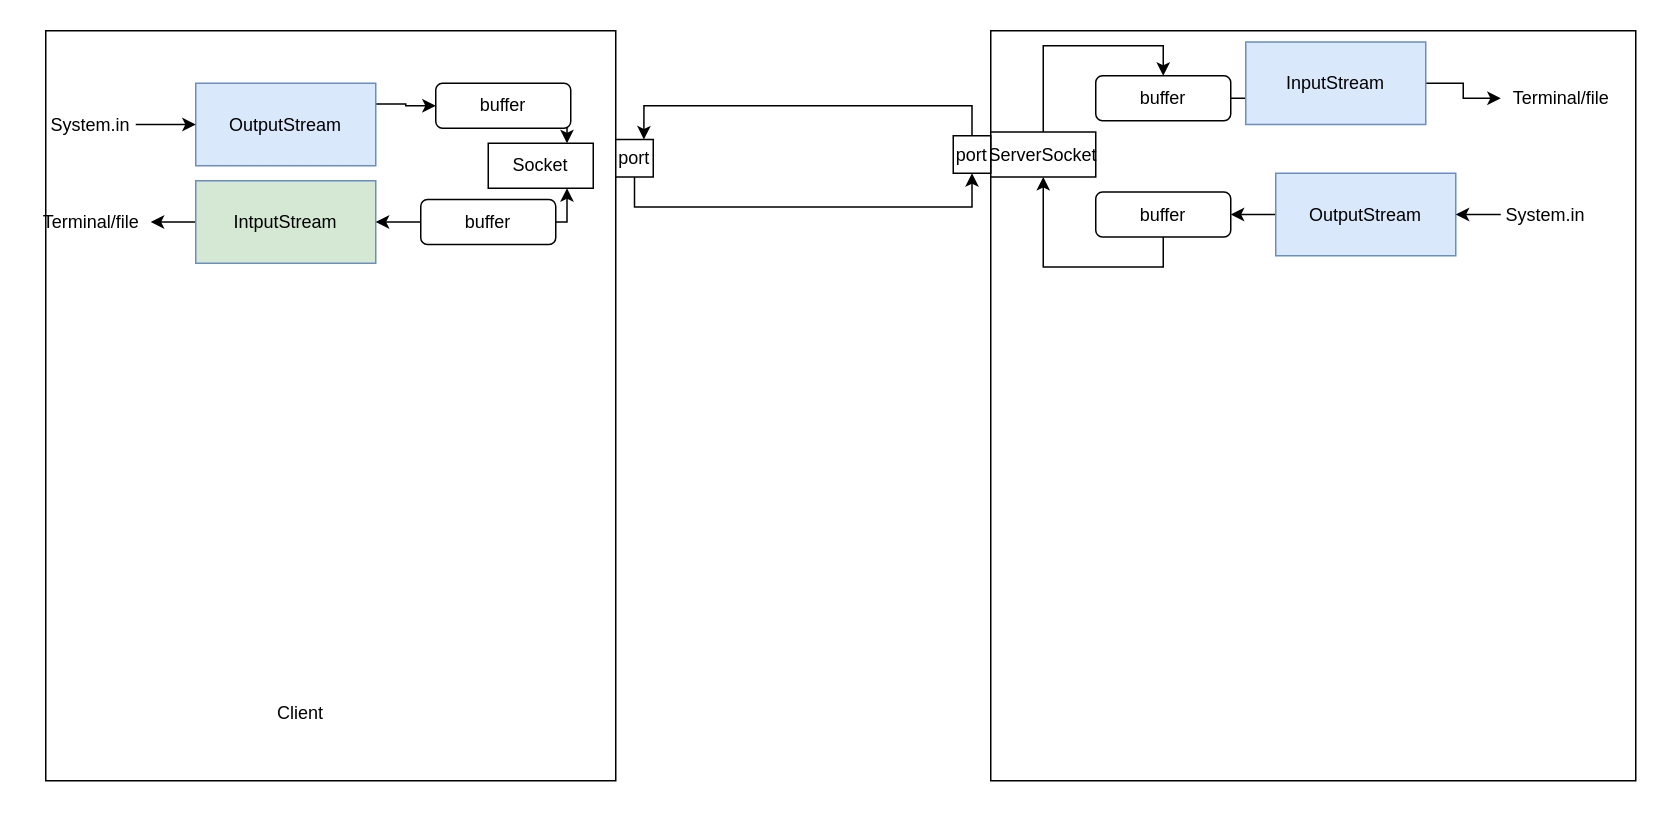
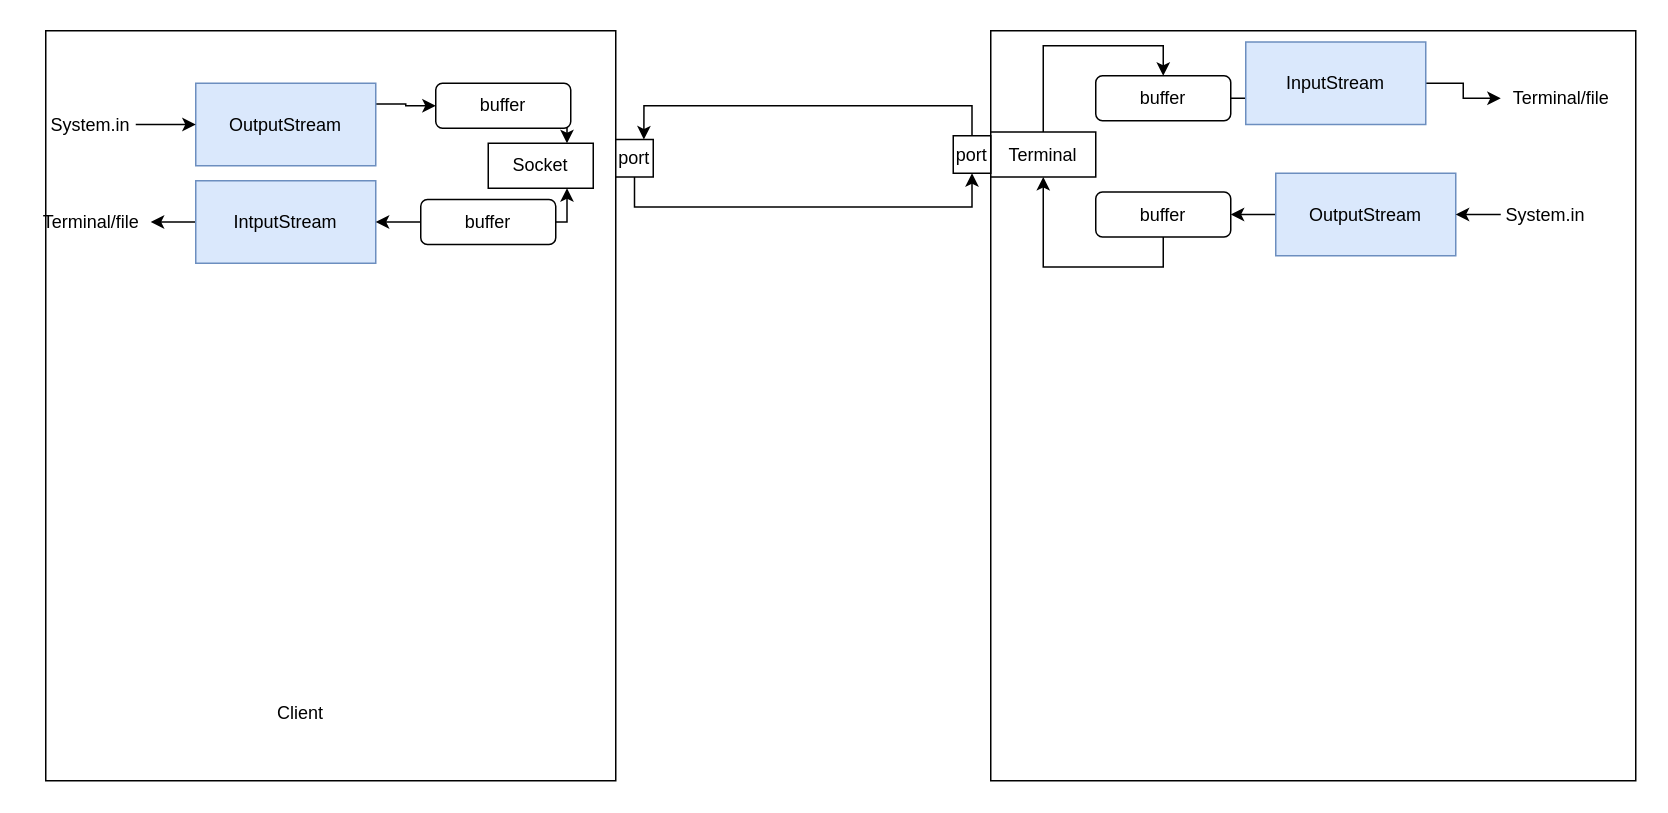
node "ServerSocket": label "ServerSocket" -> "Terminal"
node "IntputStream": fillcolor #d5e8d4 -> #dae8fc
